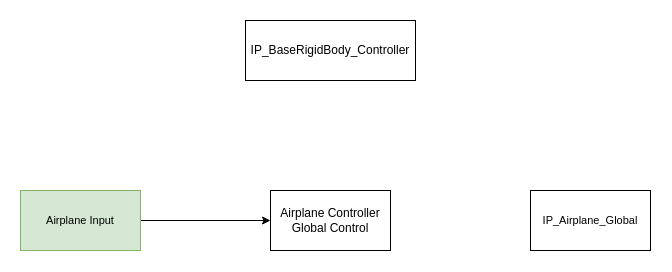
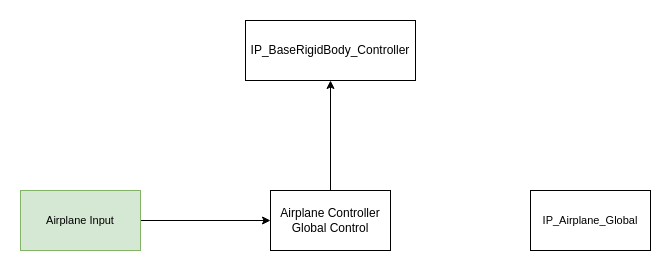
edge "Airplane Controller Global Control" -> "IP_BaseRigidBody_Controller": added
